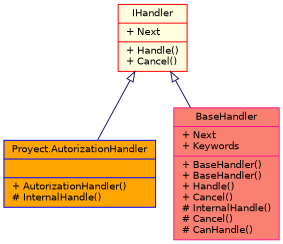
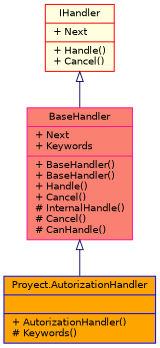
edge "Proyect.AutorizationHandler" -> "IHandler": now "Proyect.AutorizationHandler" -> "BaseHandler"
node "Proyect.AutorizationHandler": text "# InternalHandle()" -> "# Keywords()"
